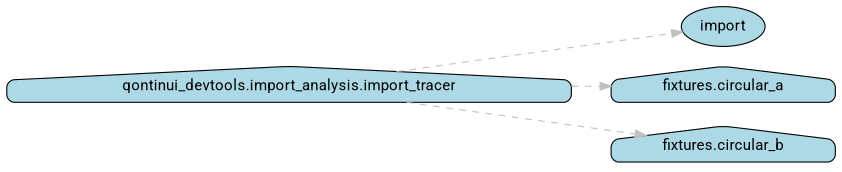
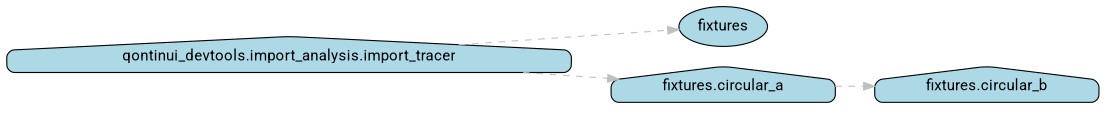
node "import": label "import" -> "fixtures"
edge "qontinui_devtools.import_analysis.import_tracer" -> "fixtures.circular_b": now "fixtures.circular_a" -> "fixtures.circular_b"
